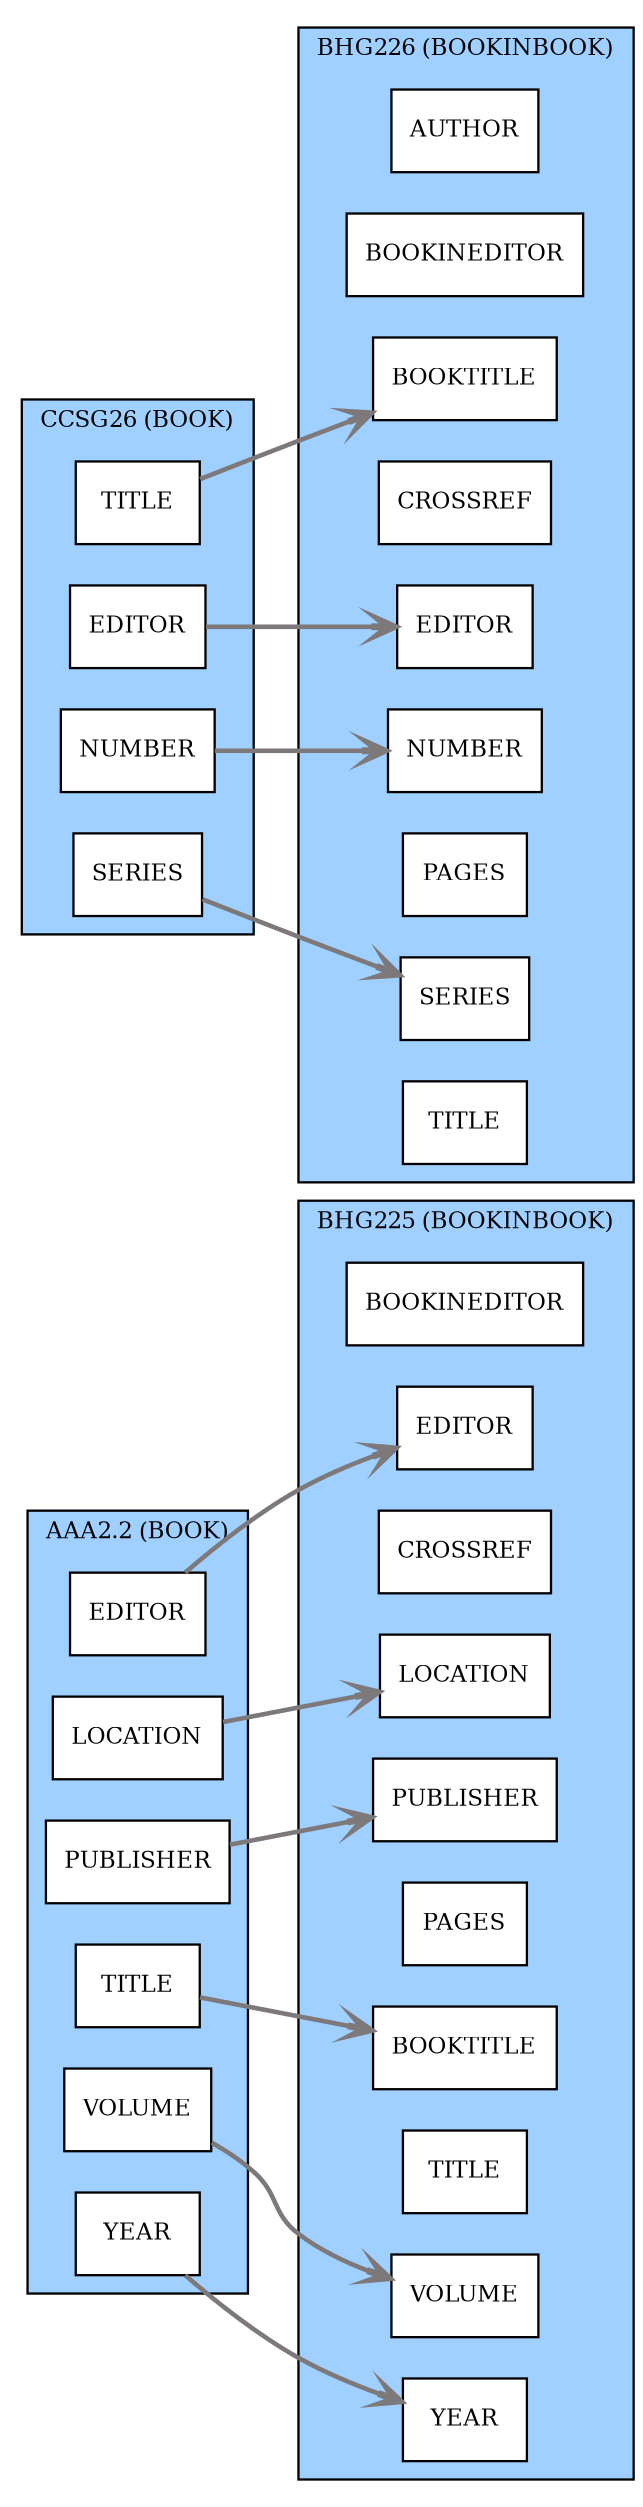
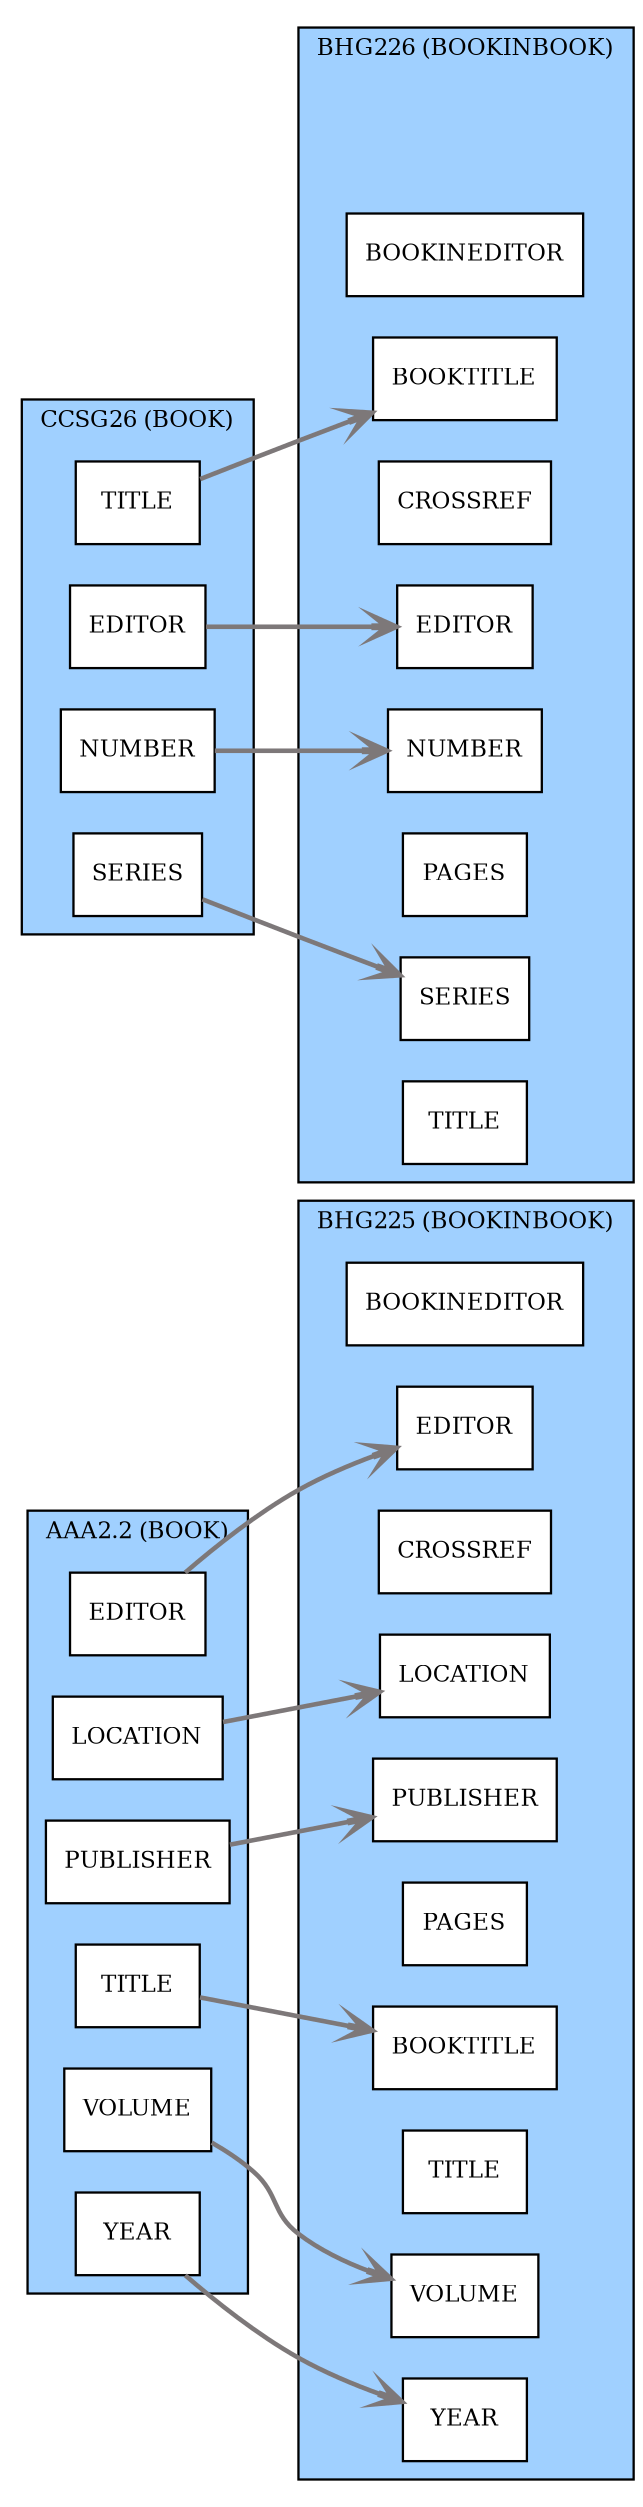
node "AUTHOR": removed
